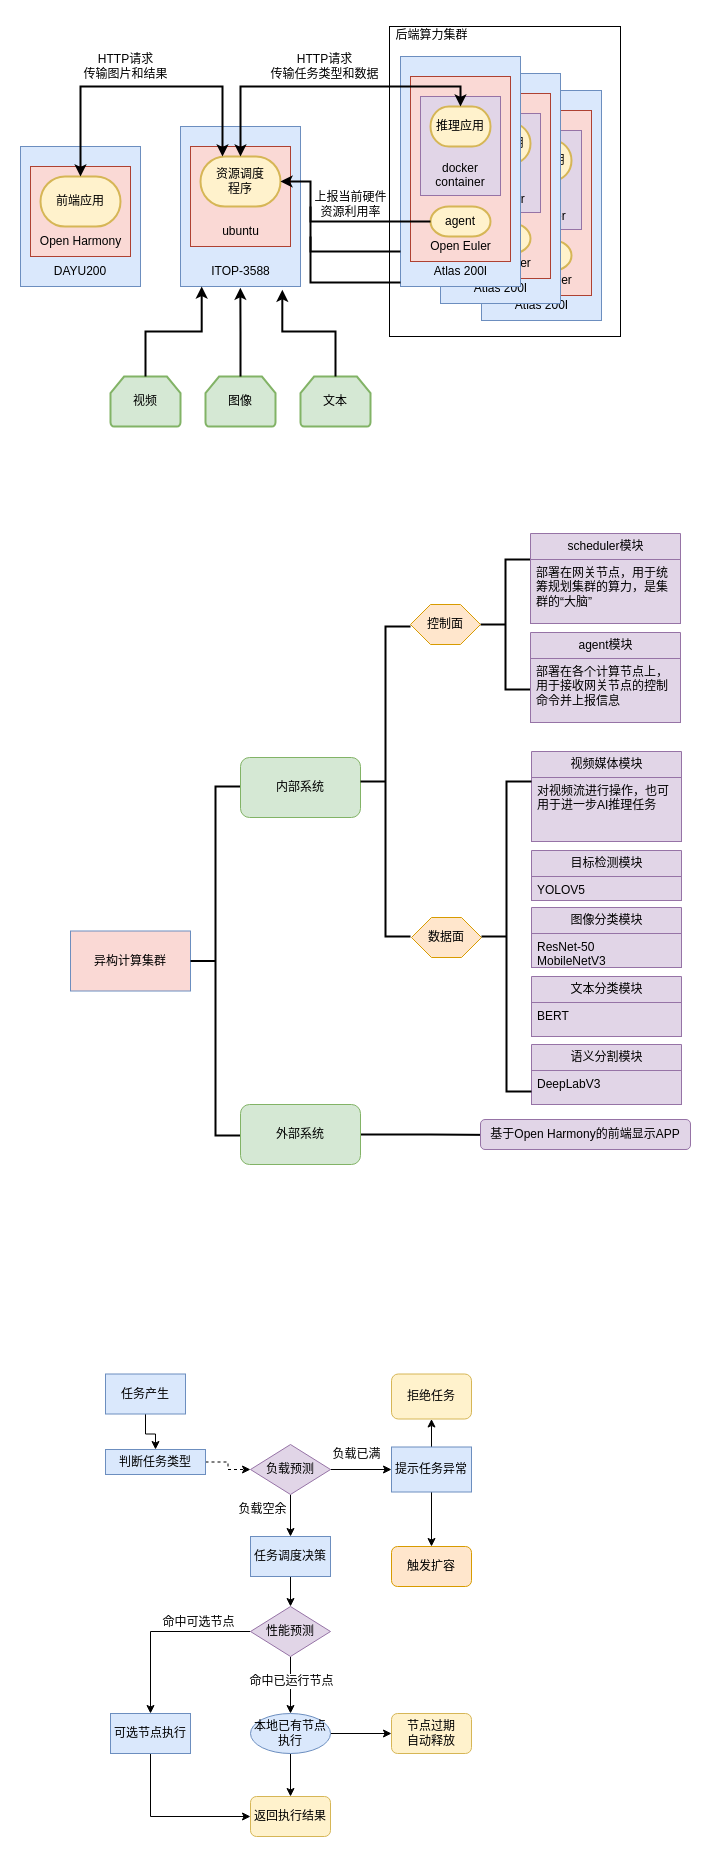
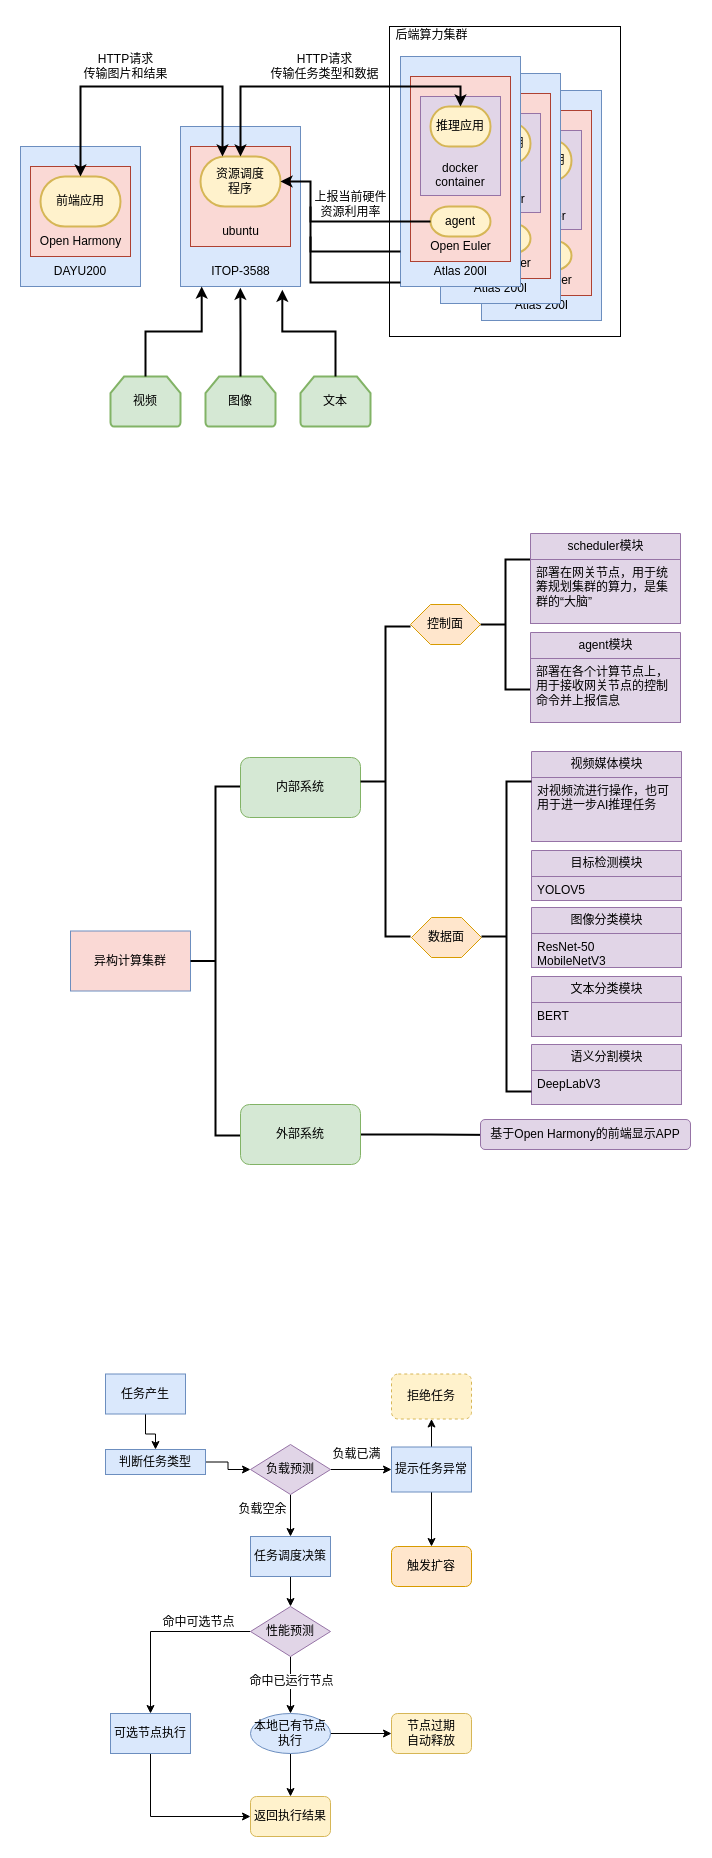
node "拒绝任务": style solid -> dashed
edge "判断任务类型" -> "负载预测": style dashed -> solid
